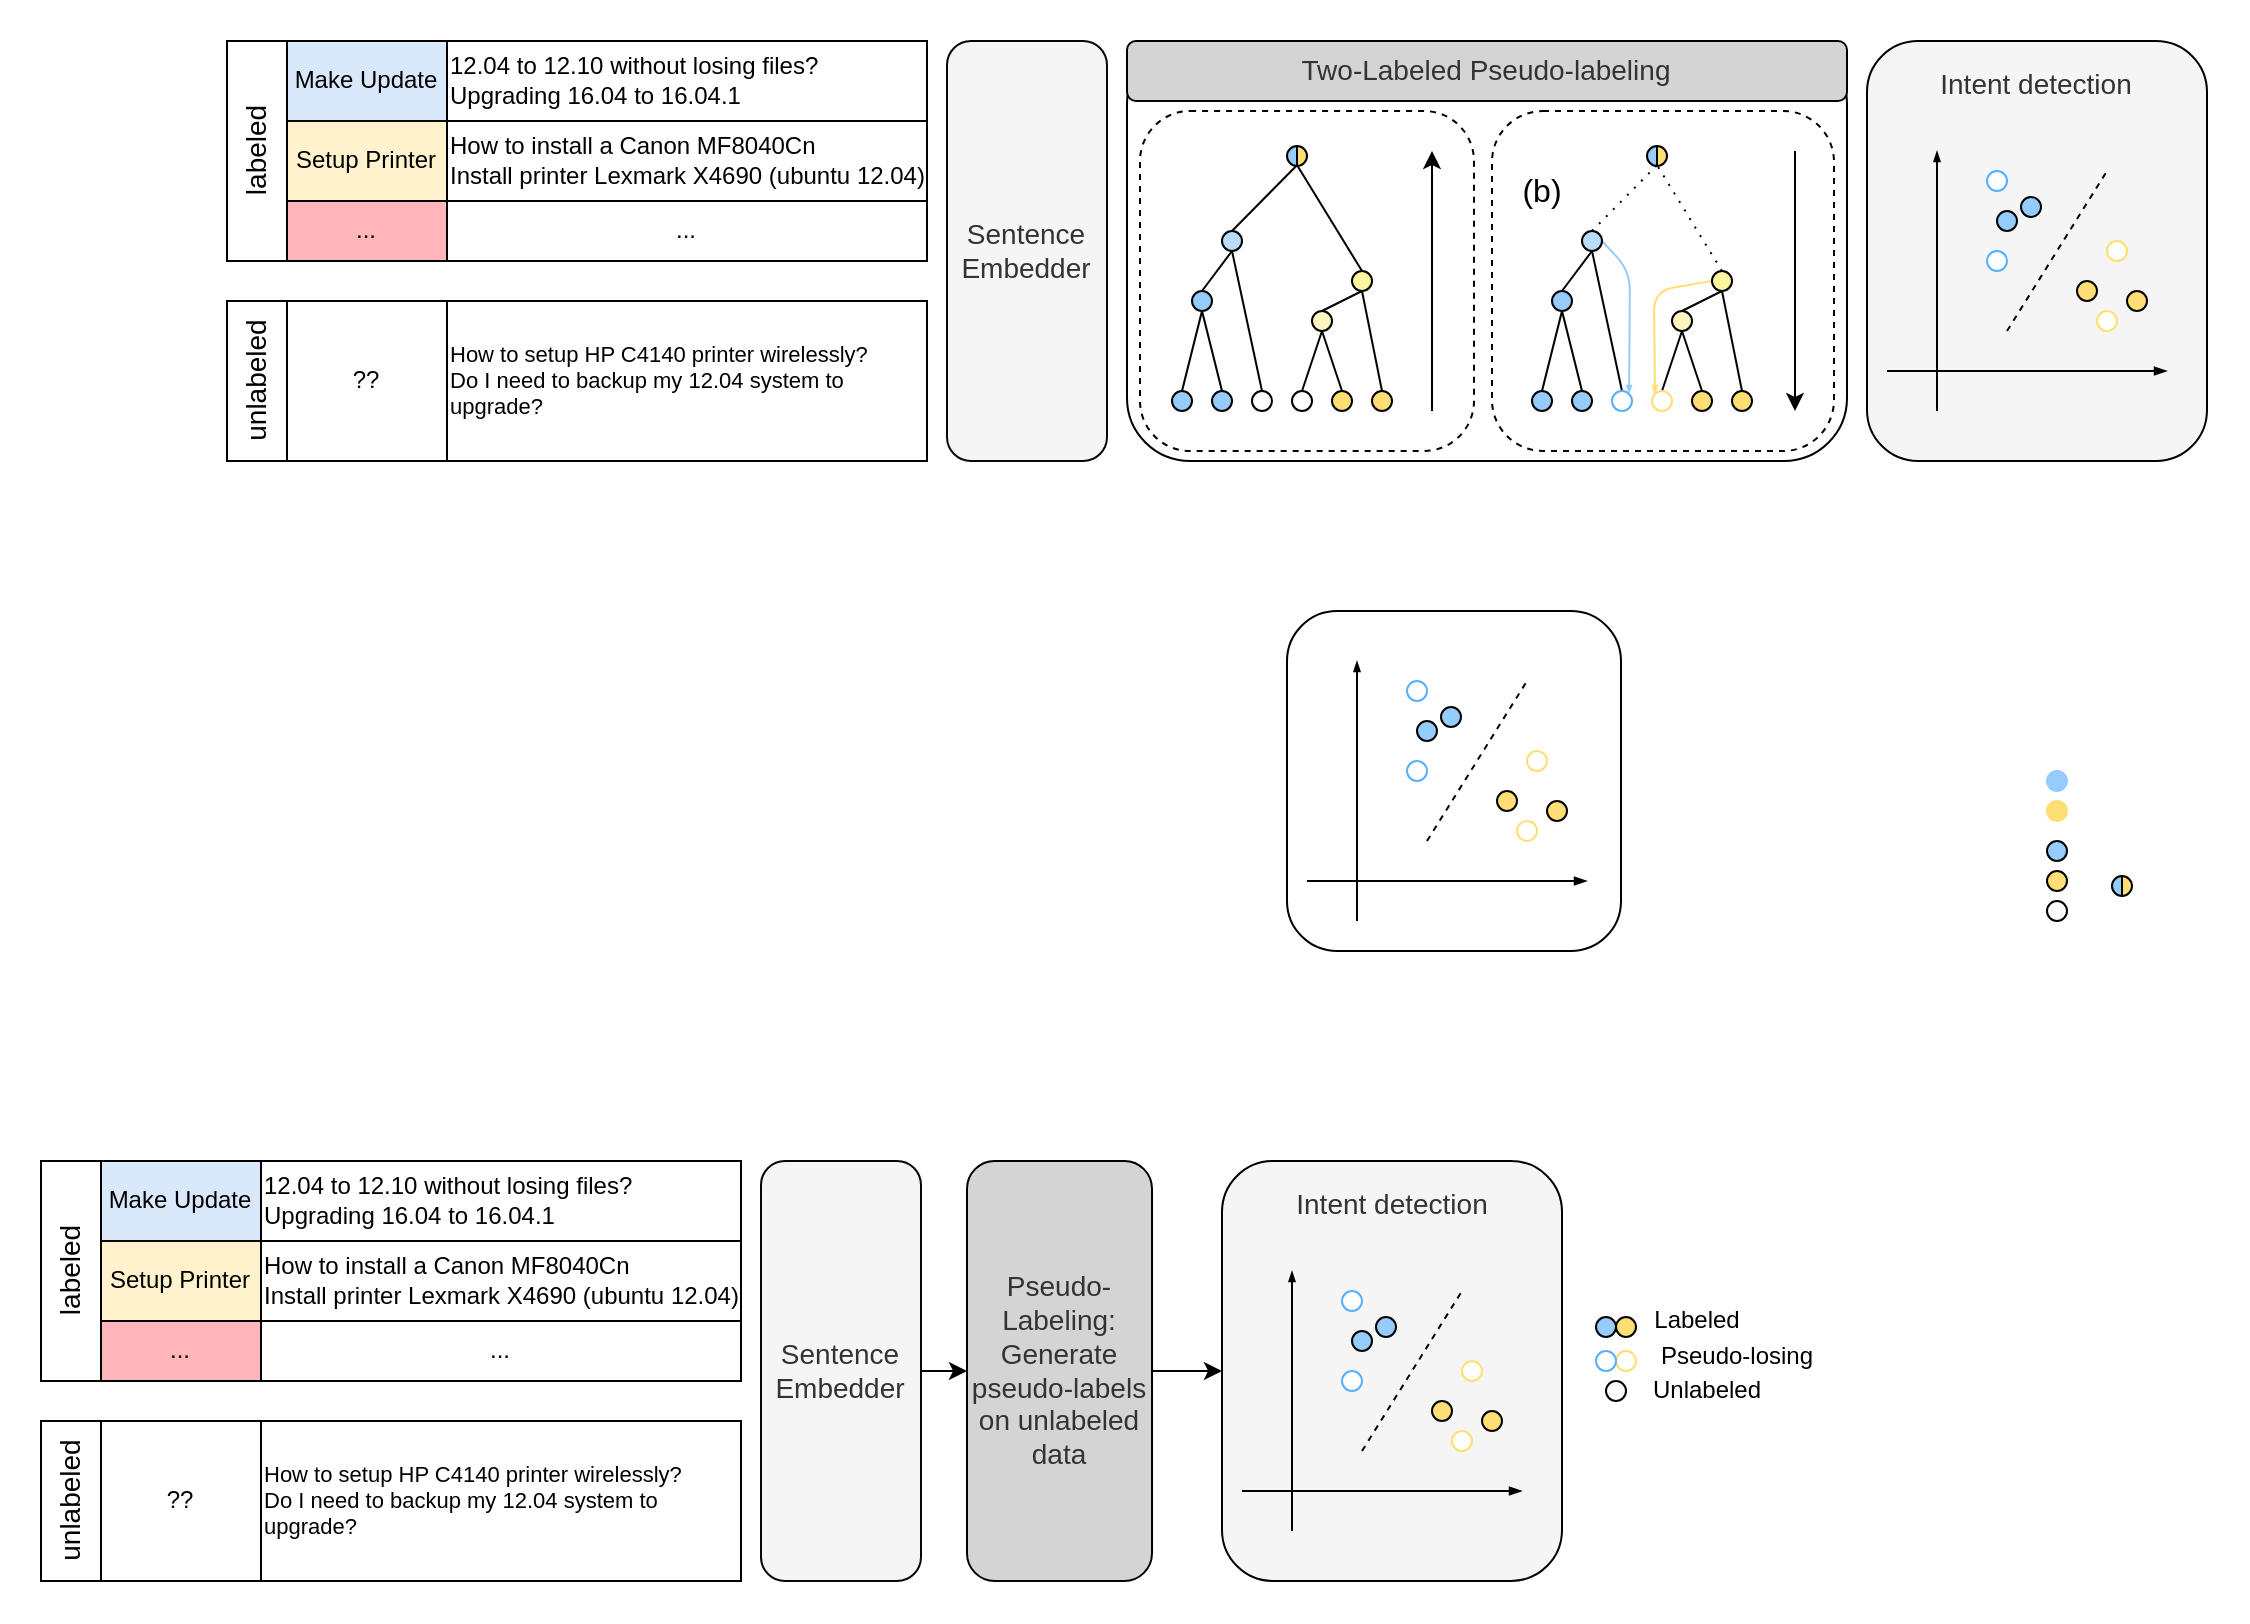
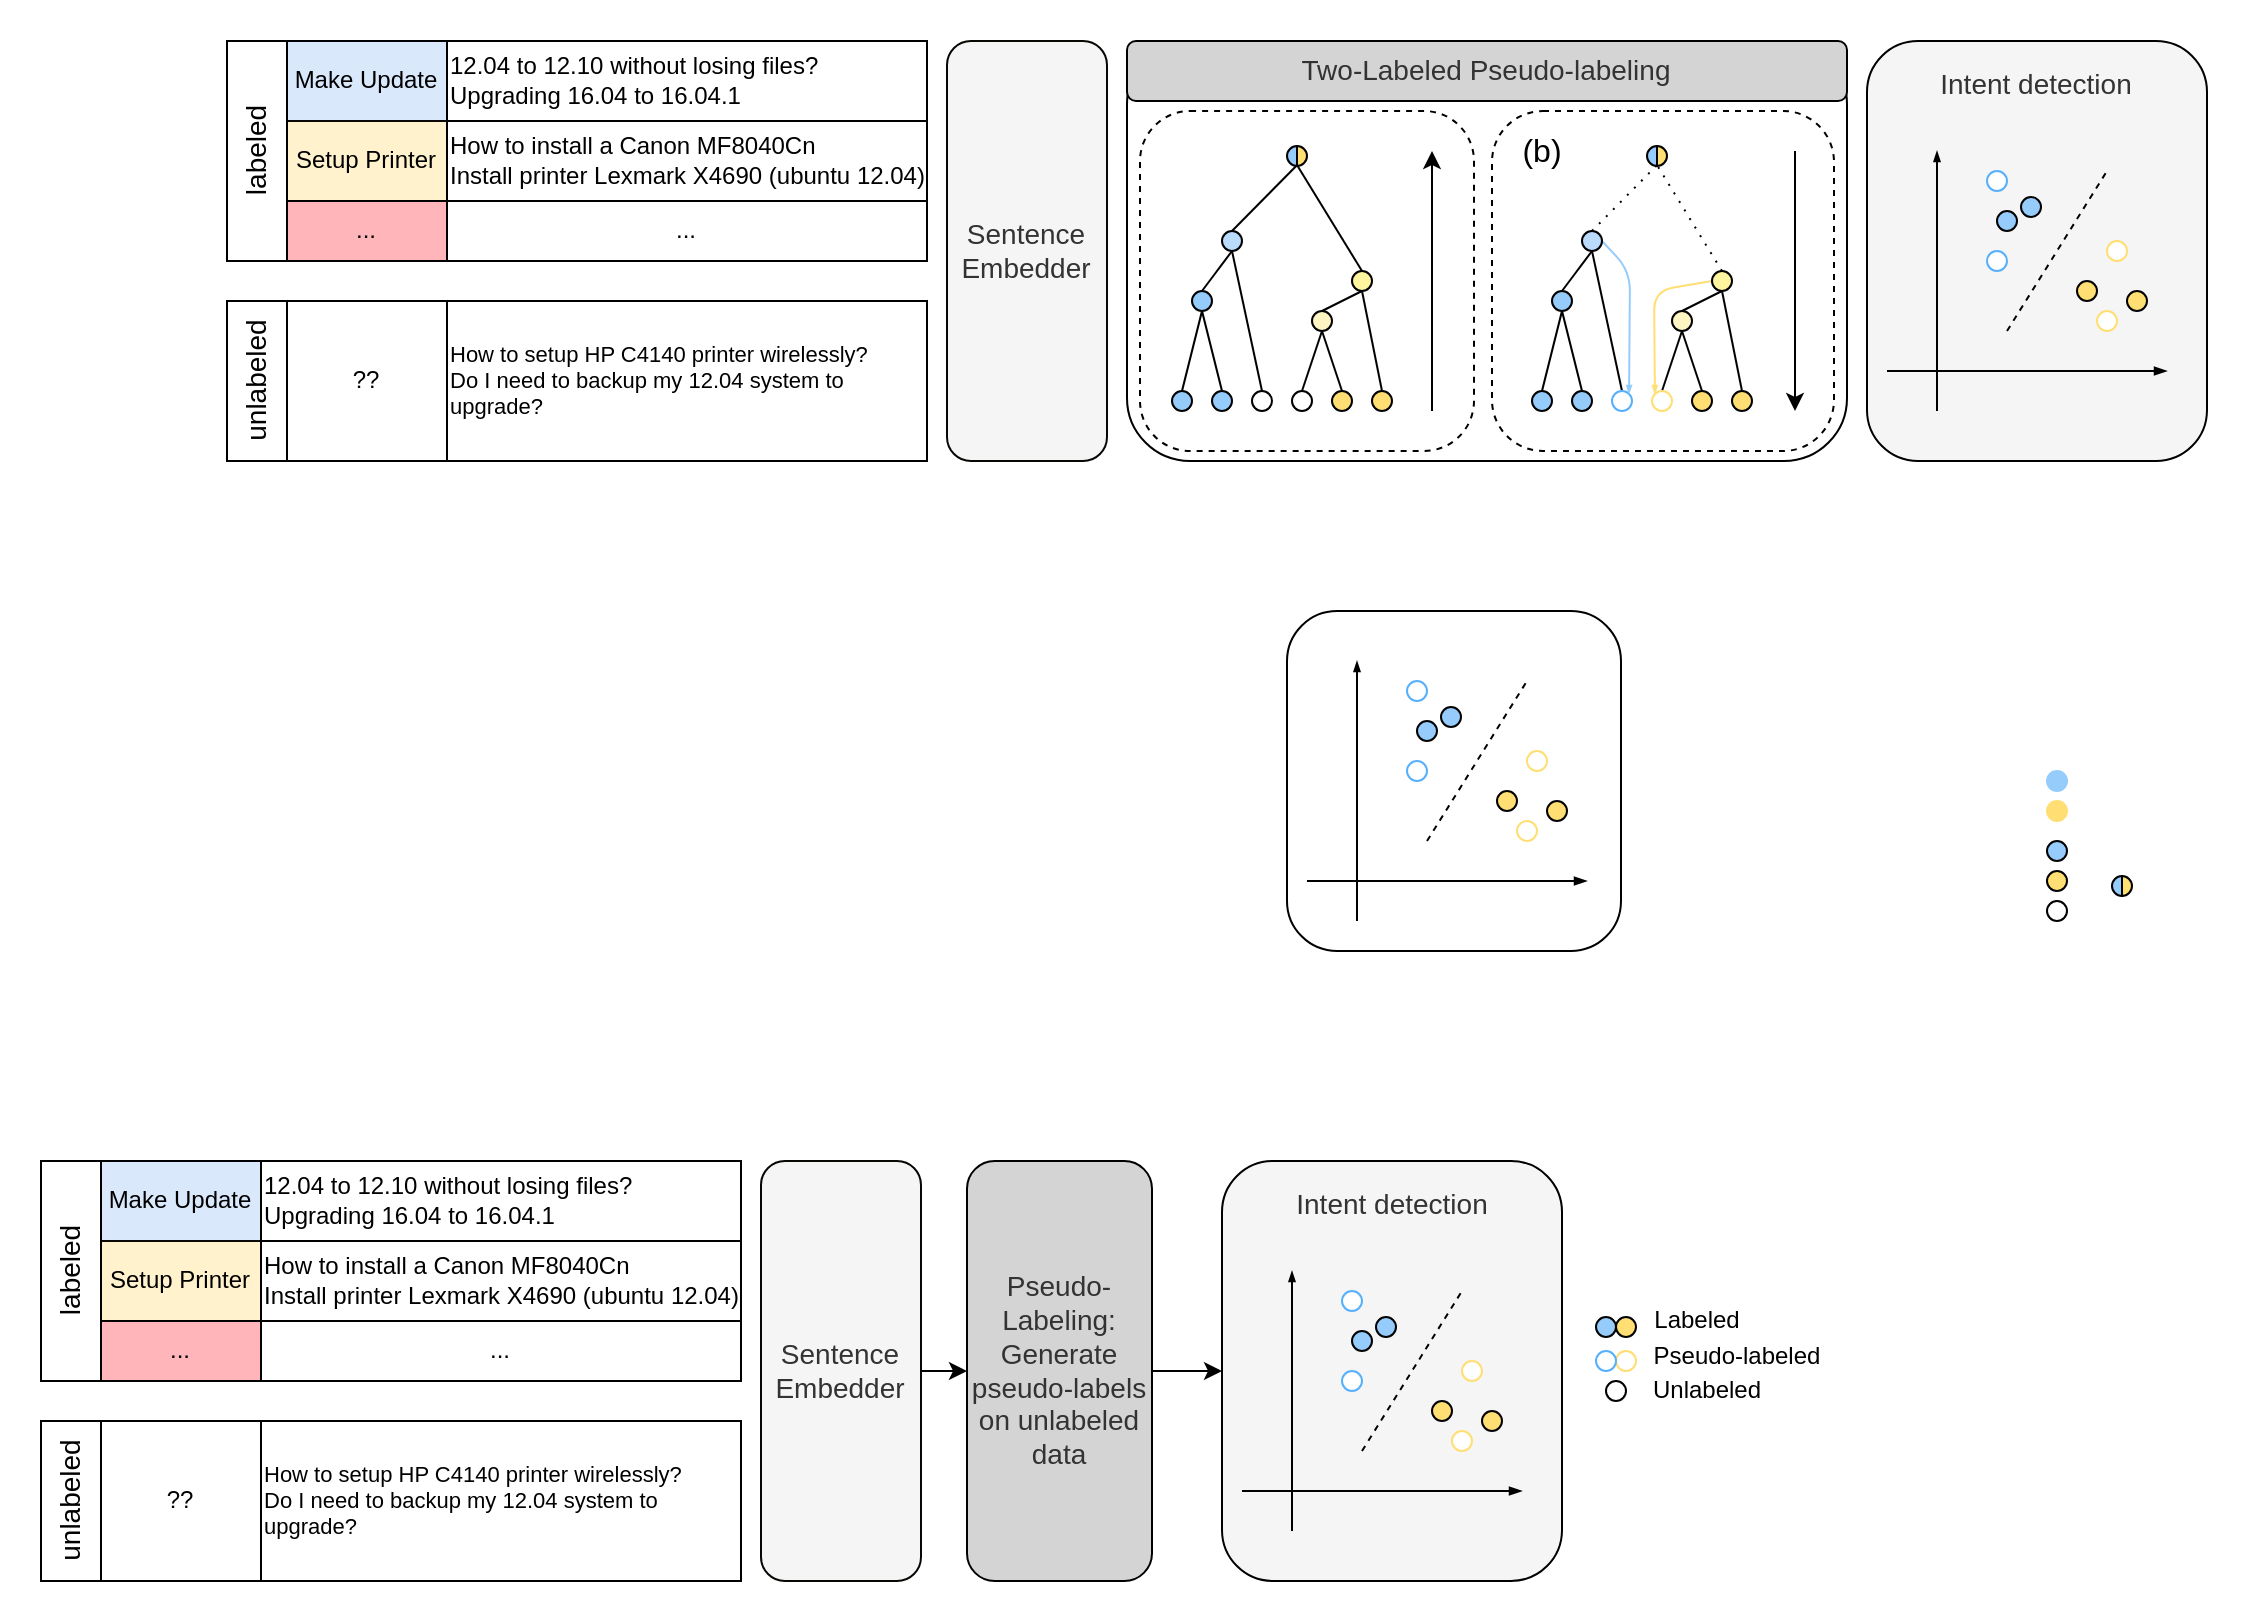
node "(b)": moved (1542, 191) -> (1542, 151)
node "Pseudo-losing": label "Pseudo-losing" -> "Pseudo-labeled"
